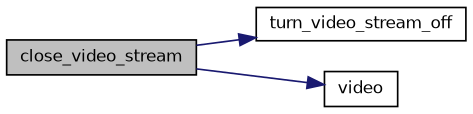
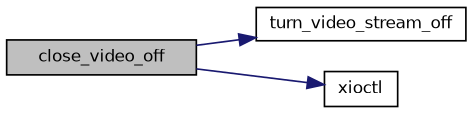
node "close_video_stream": label "close_video_stream" -> "close_video_off"
node "video": label "video" -> "xioctl"
